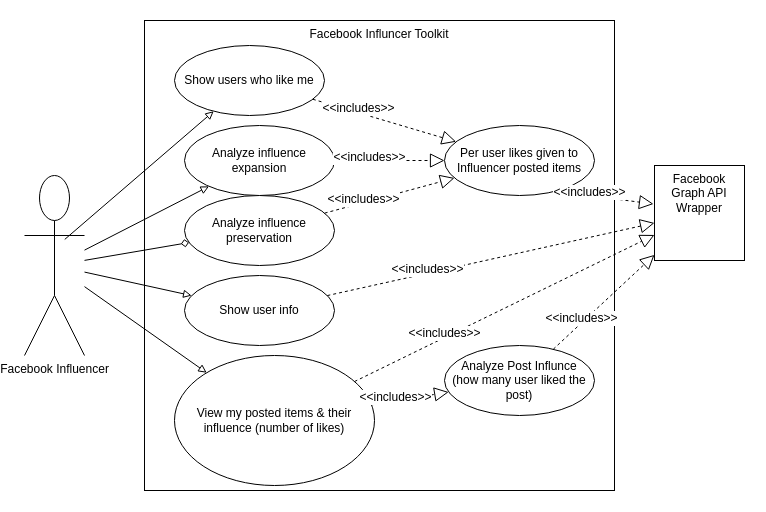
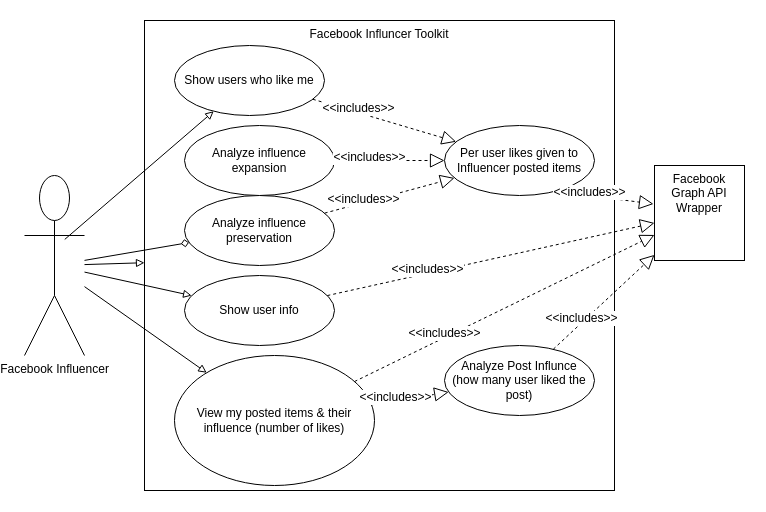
edge "Facebook Influencer" -> "Analyze influence expansion": now "Facebook Influencer" -> "Facebook Influncer Toolkit"
